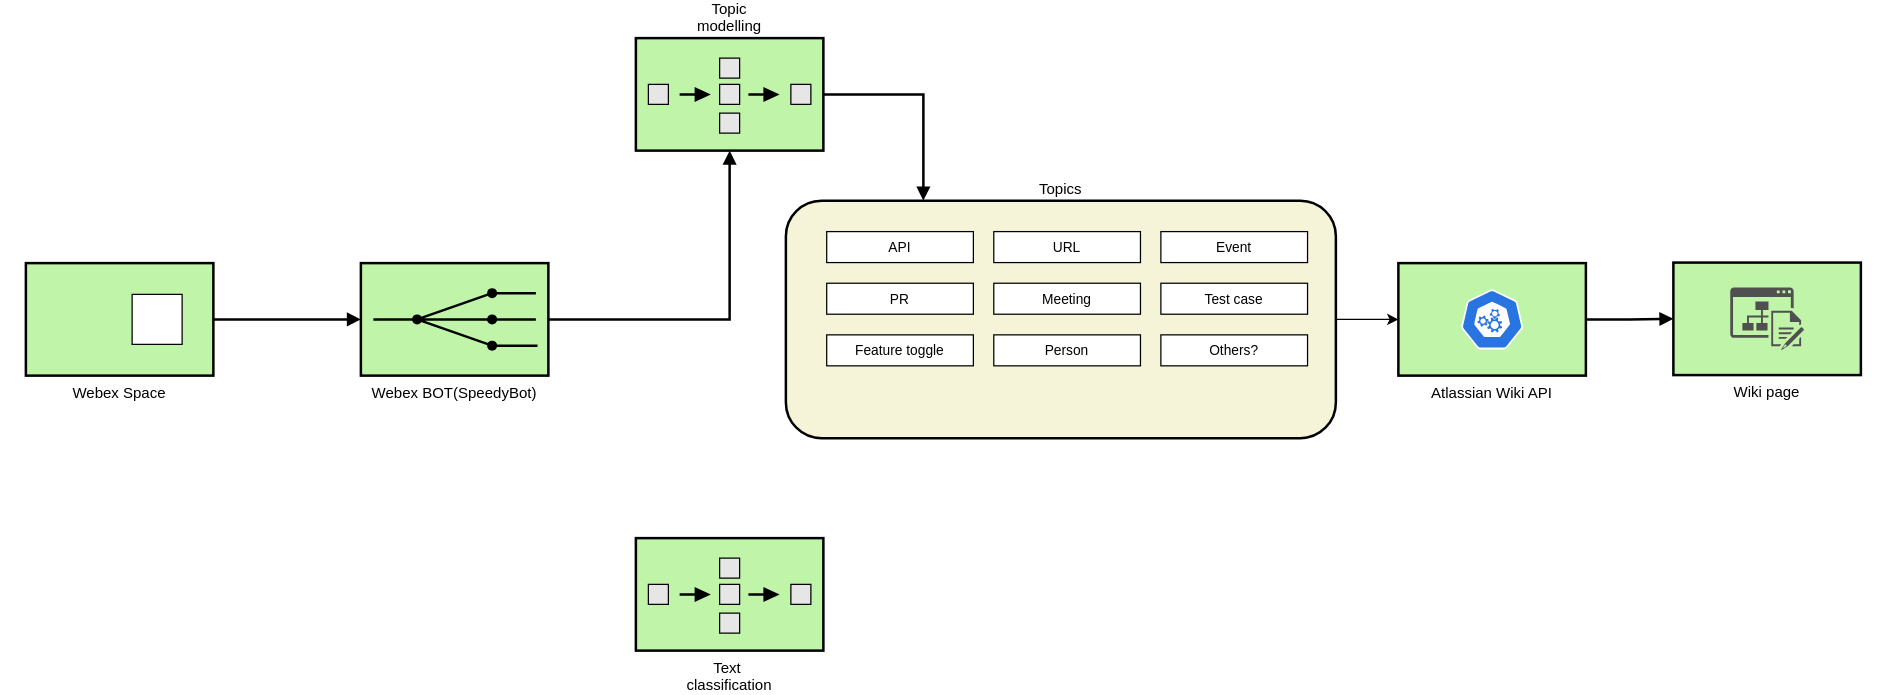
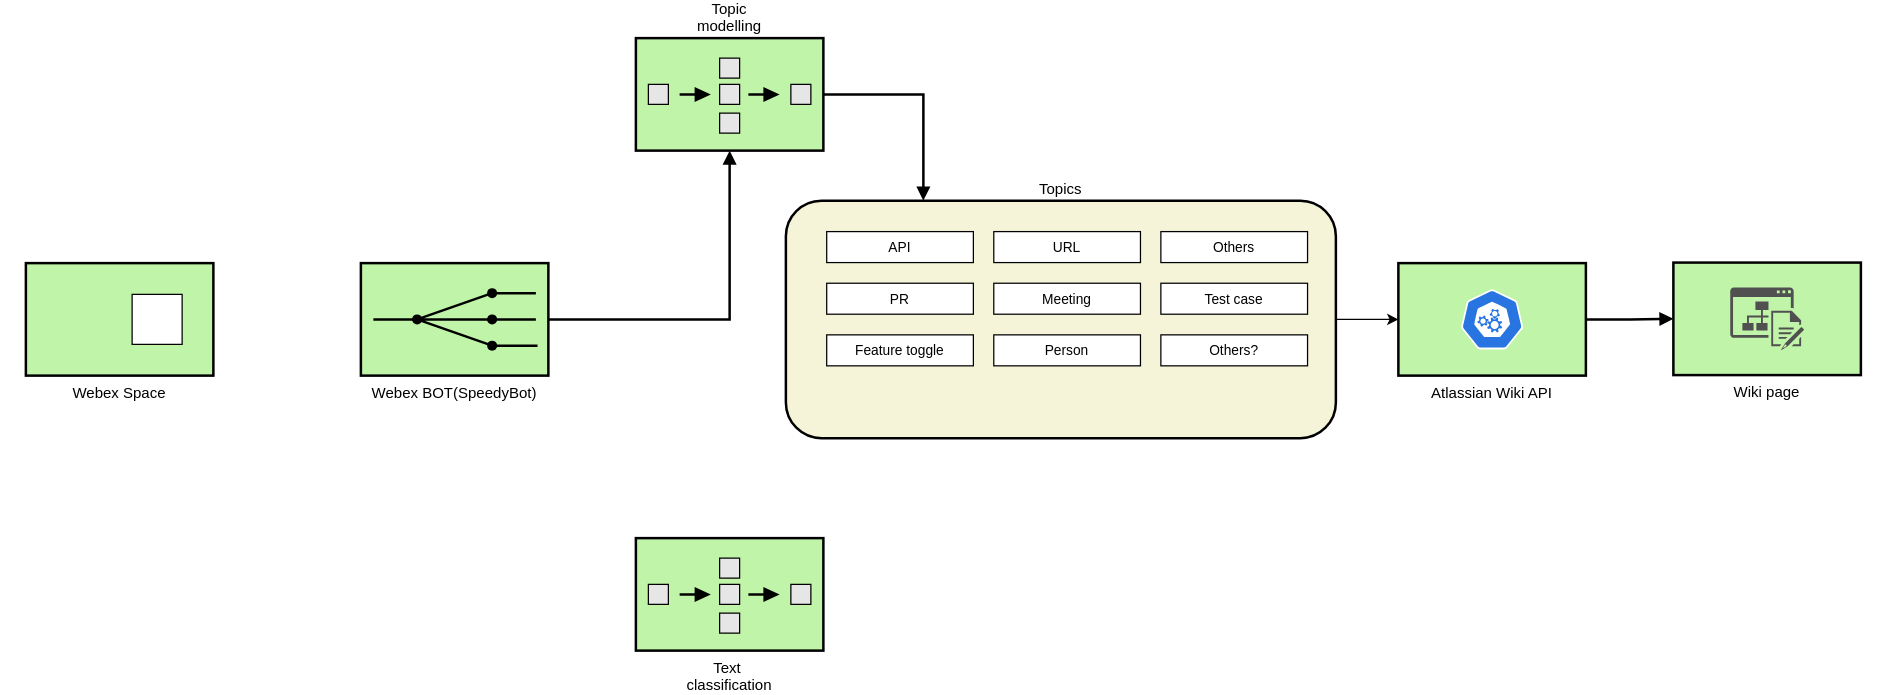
node "Event": label "Event" -> "Others"
edge "Webex Space" -> "Webex BOT(SpeedyBot)": removed
